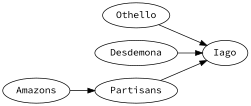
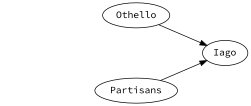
node "Desdemona": removed
node "Amazons": removed
